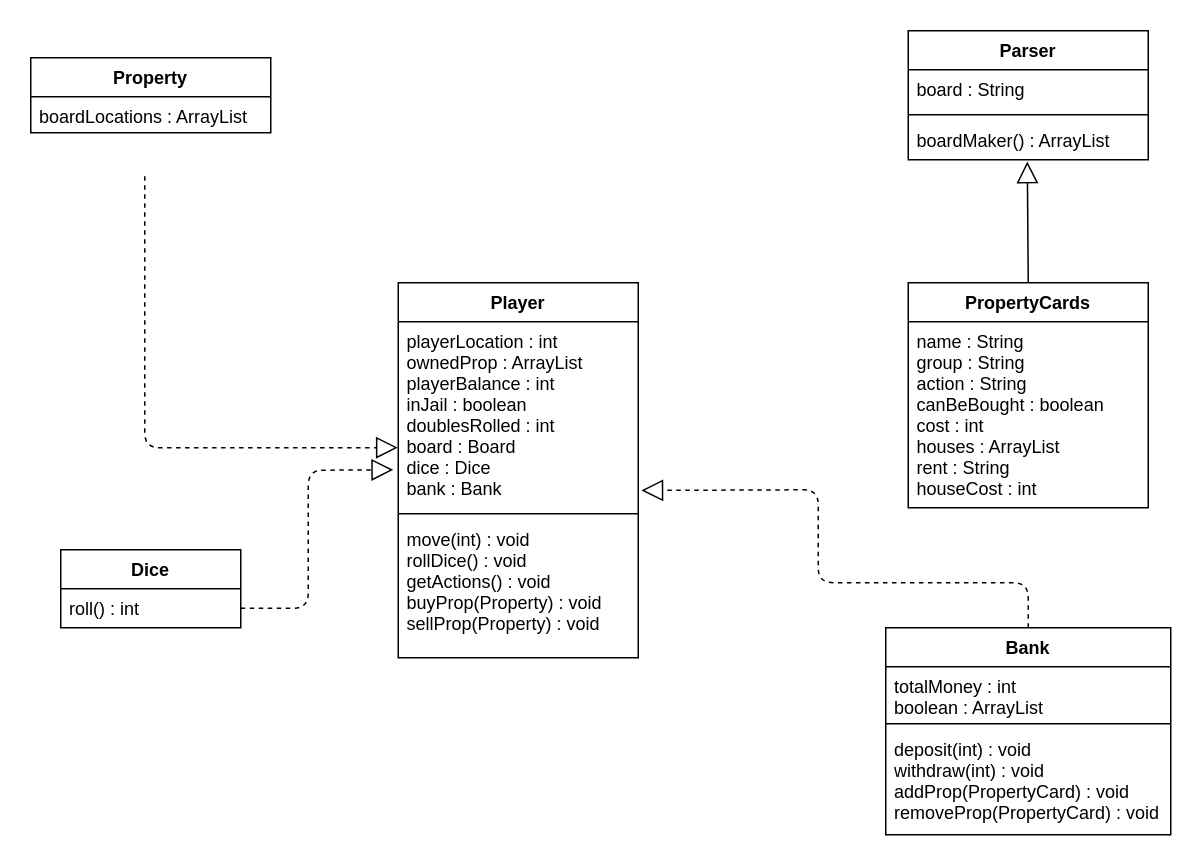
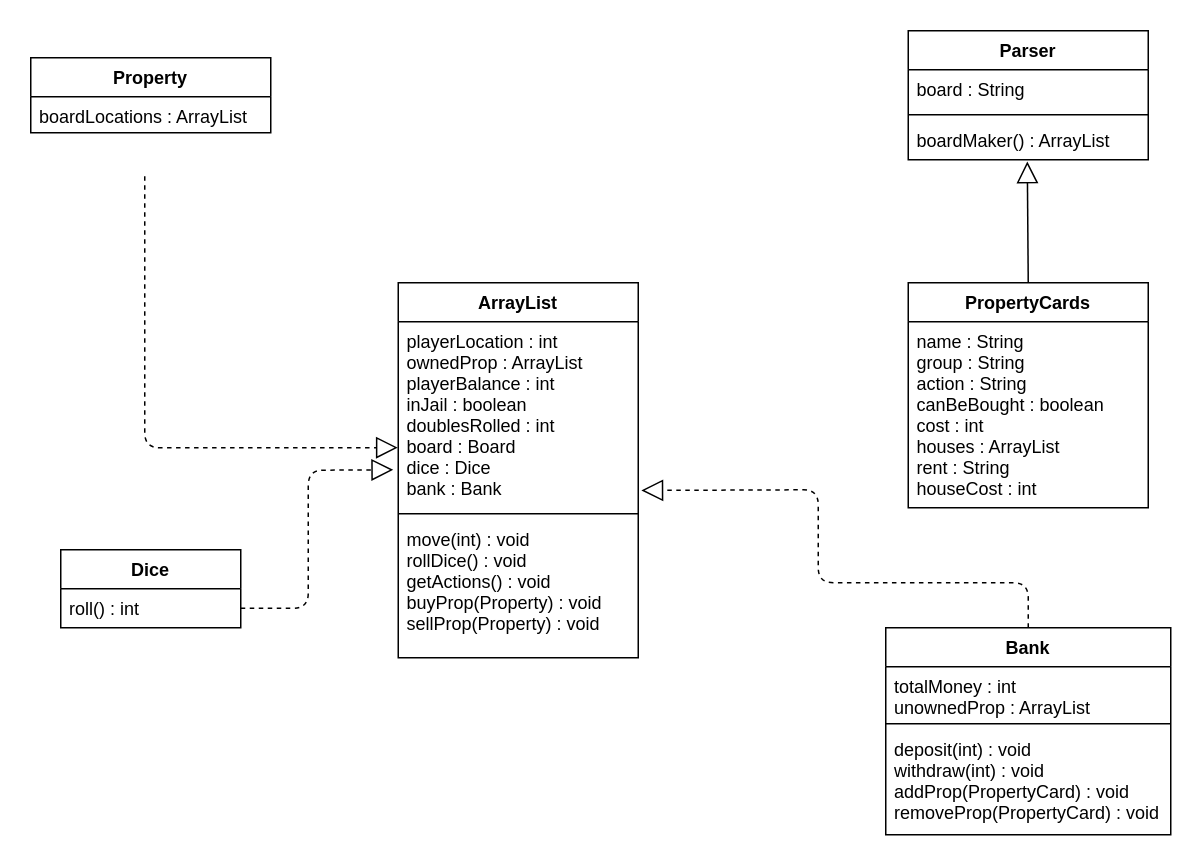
node "Player": label "Player" -> "ArrayList"
node "totalMoney : int boolean : ArrayList": label "totalMoney : int boolean : ArrayList" -> "totalMoney : int unownedProp : ArrayList"
